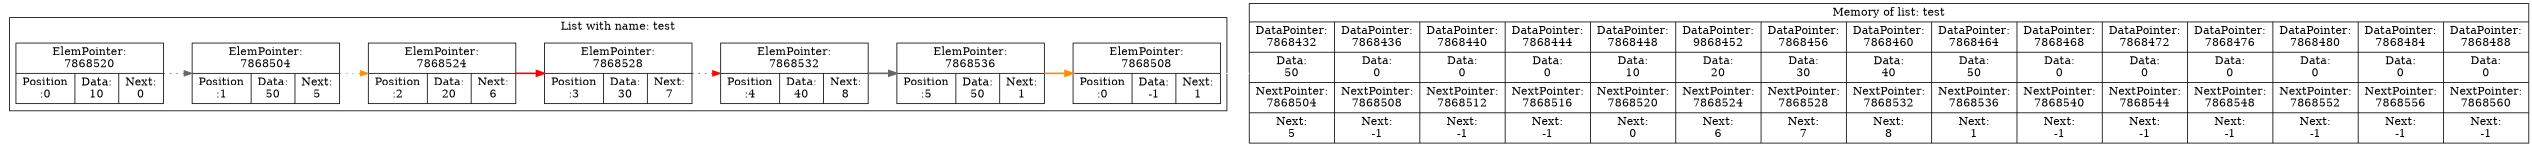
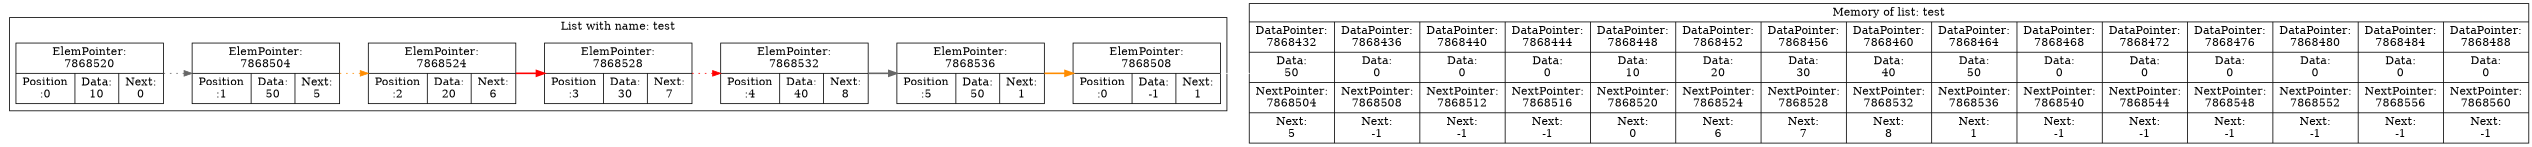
node "Memory of list: test": text "9868452" -> "7868452"
